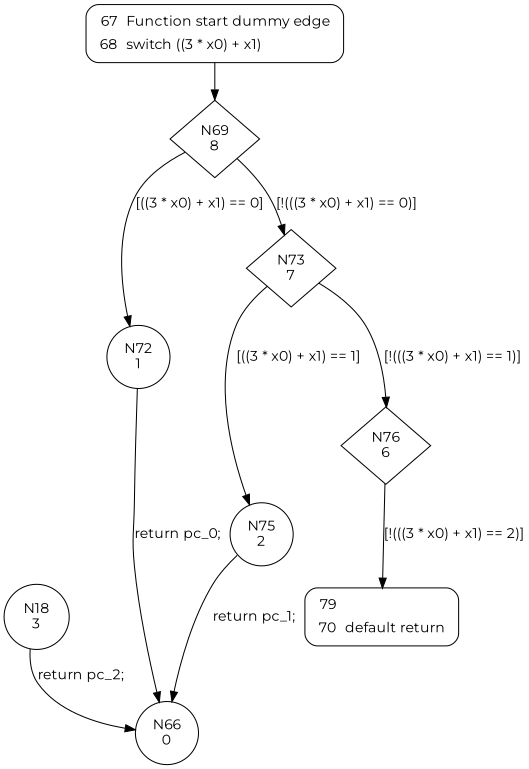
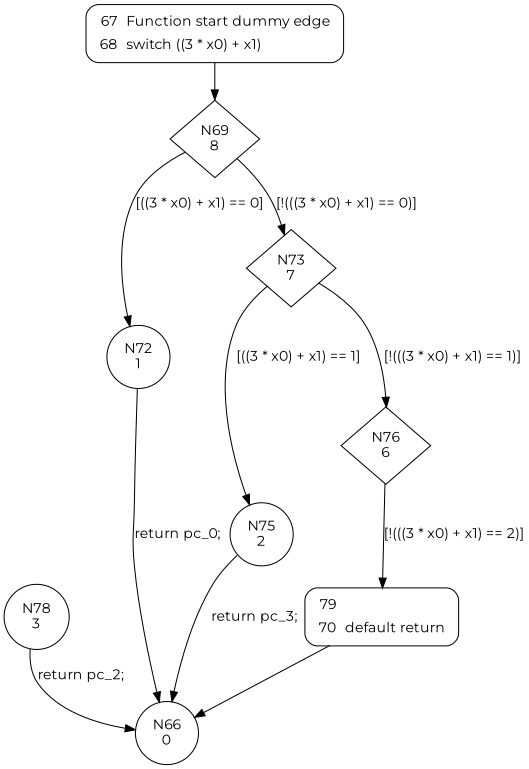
node "N18 3": label "N18 3" -> "N78 3"
edge "N75 2" -> "N66 0": label "return pc_1;" -> "return pc_3;"
edge "79" -> "N66 0": added
